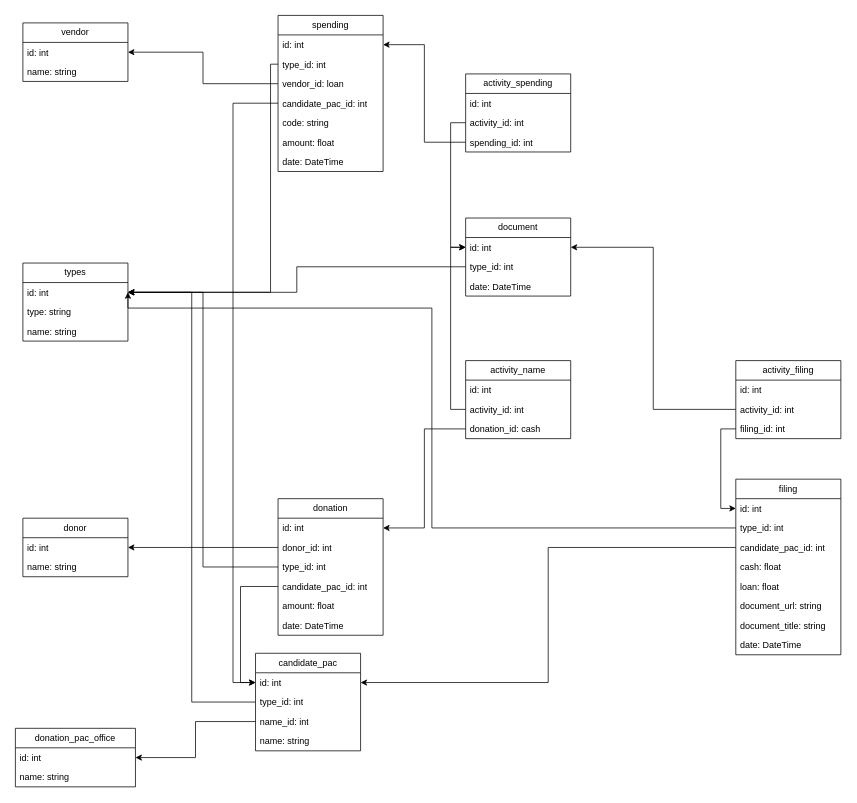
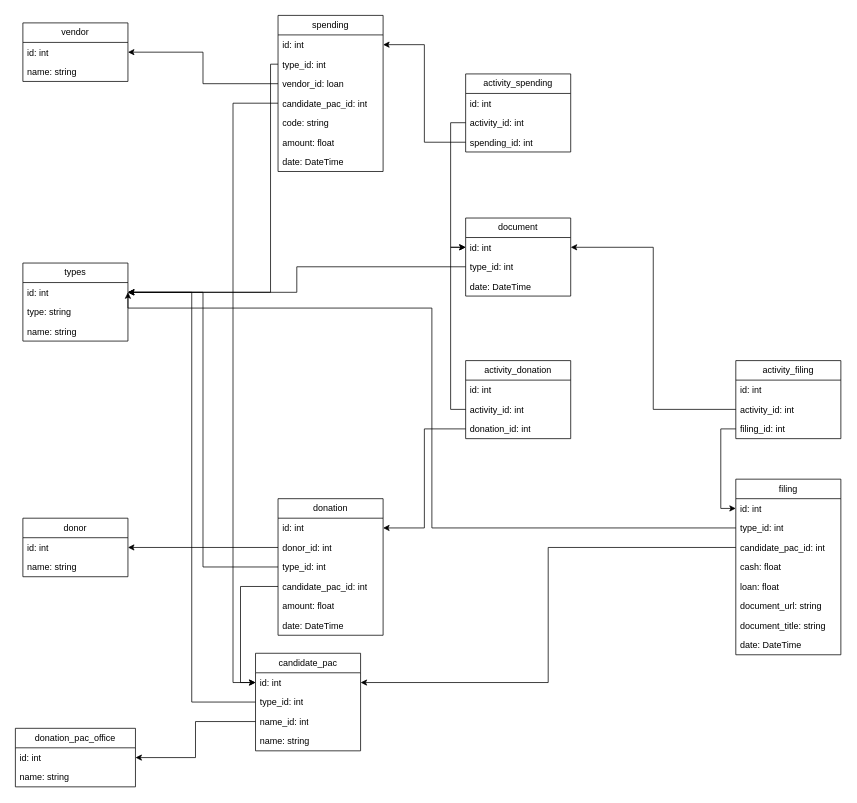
node "activity_name": label "activity_name" -> "activity_donation"
node "donation_id: cash": label "donation_id: cash" -> "donation_id: int"
